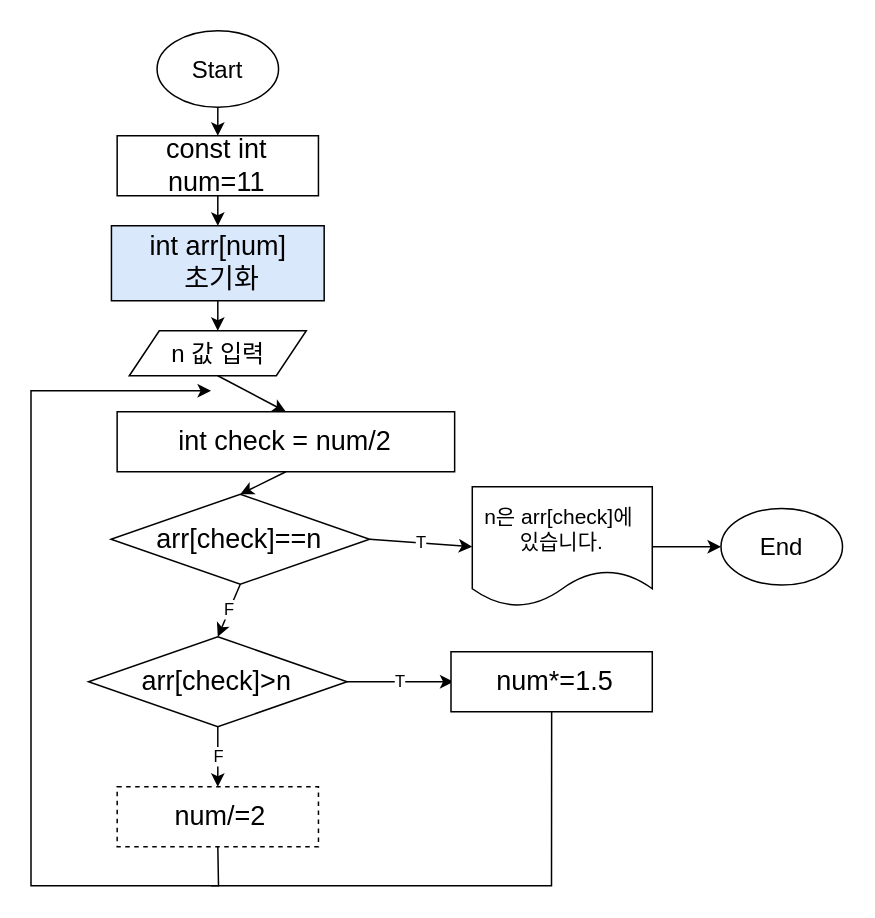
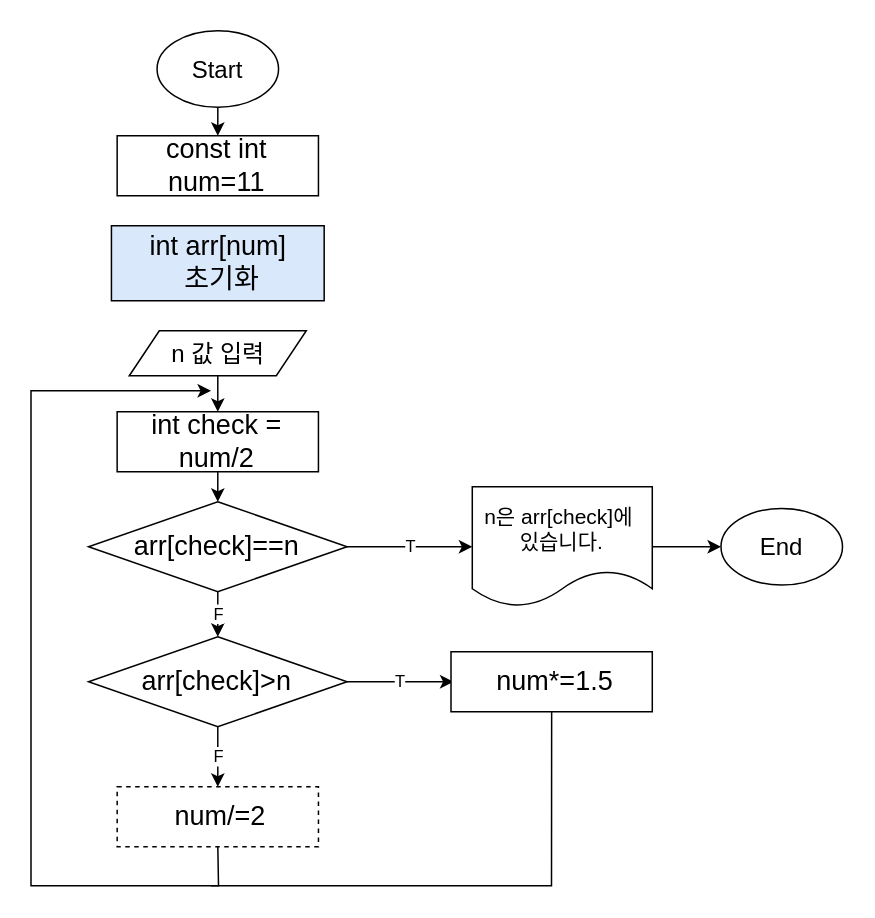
edge "const int num=11" -> "int arr[num] 초기화": removed
edge "int arr[num] 초기화" -> "n 값 입력": removed
node "int check = num/2": size 338x60 -> 201x60
node "arr[check]==n": moved (240, 539) -> (218, 547)
